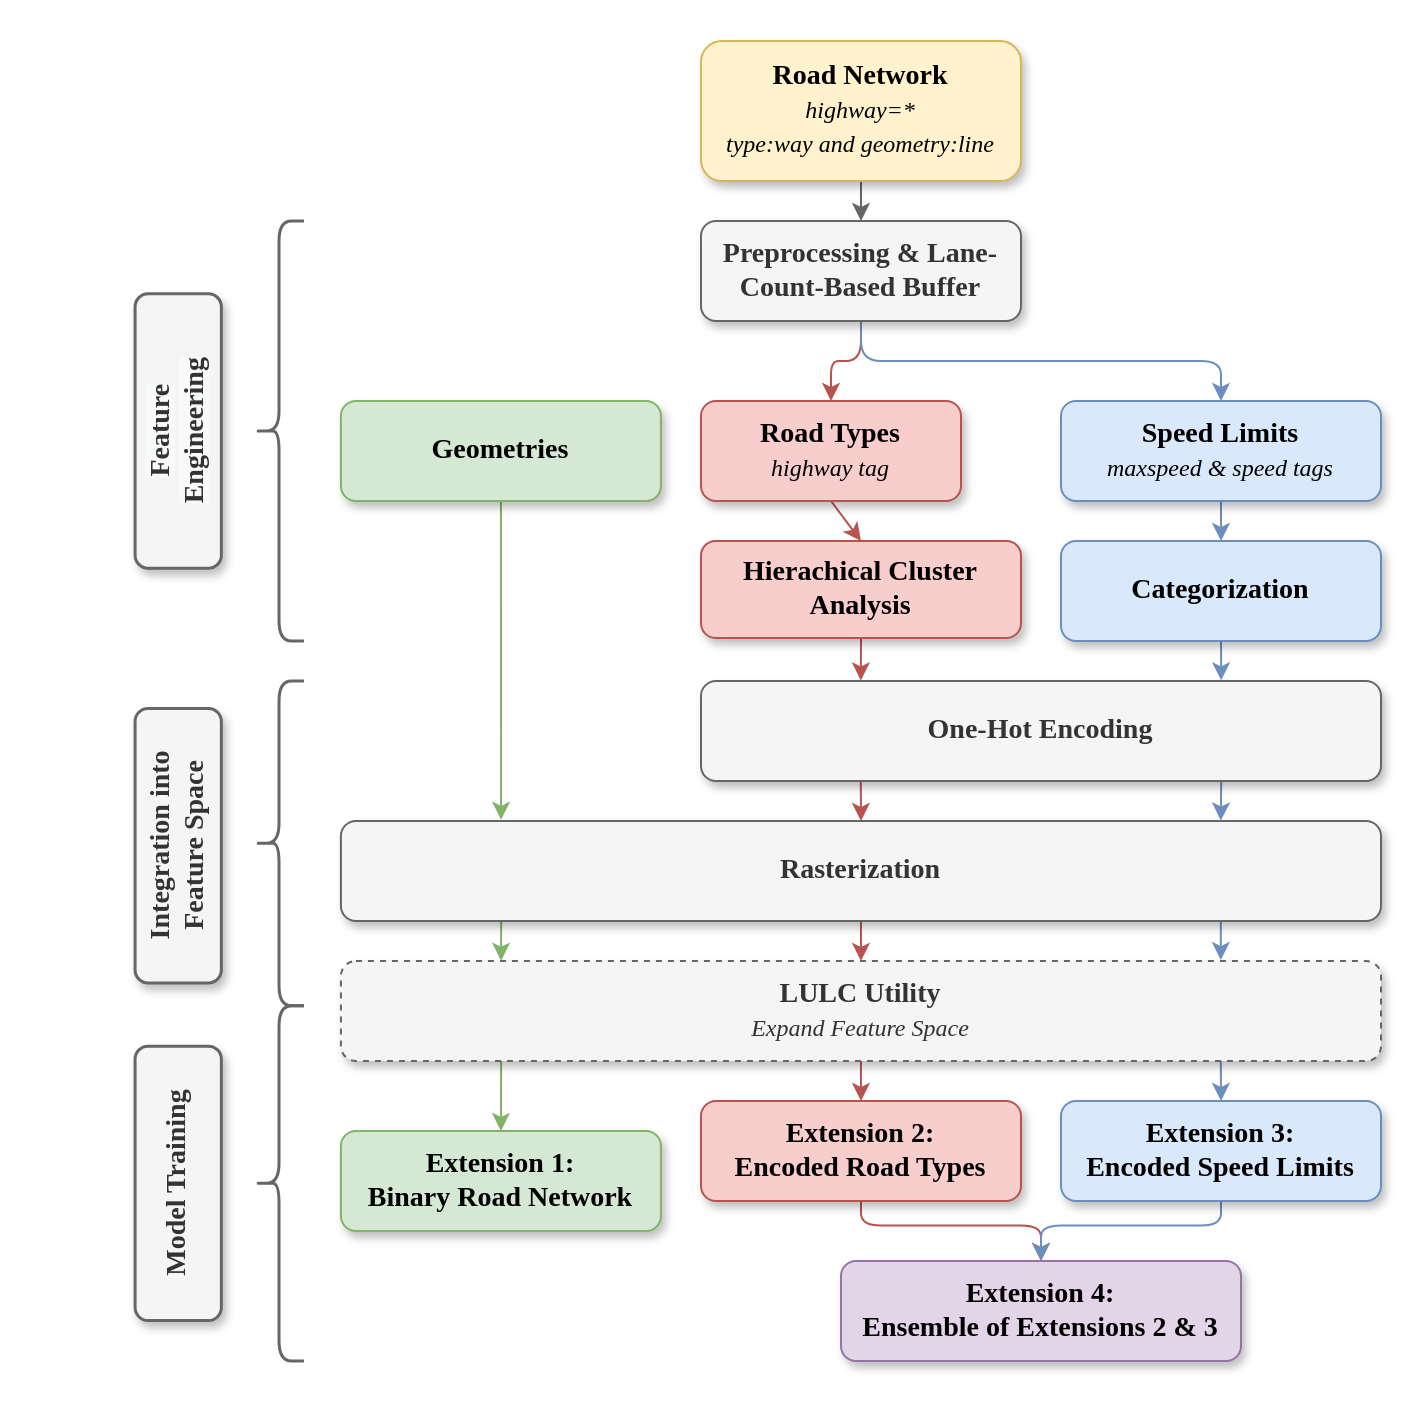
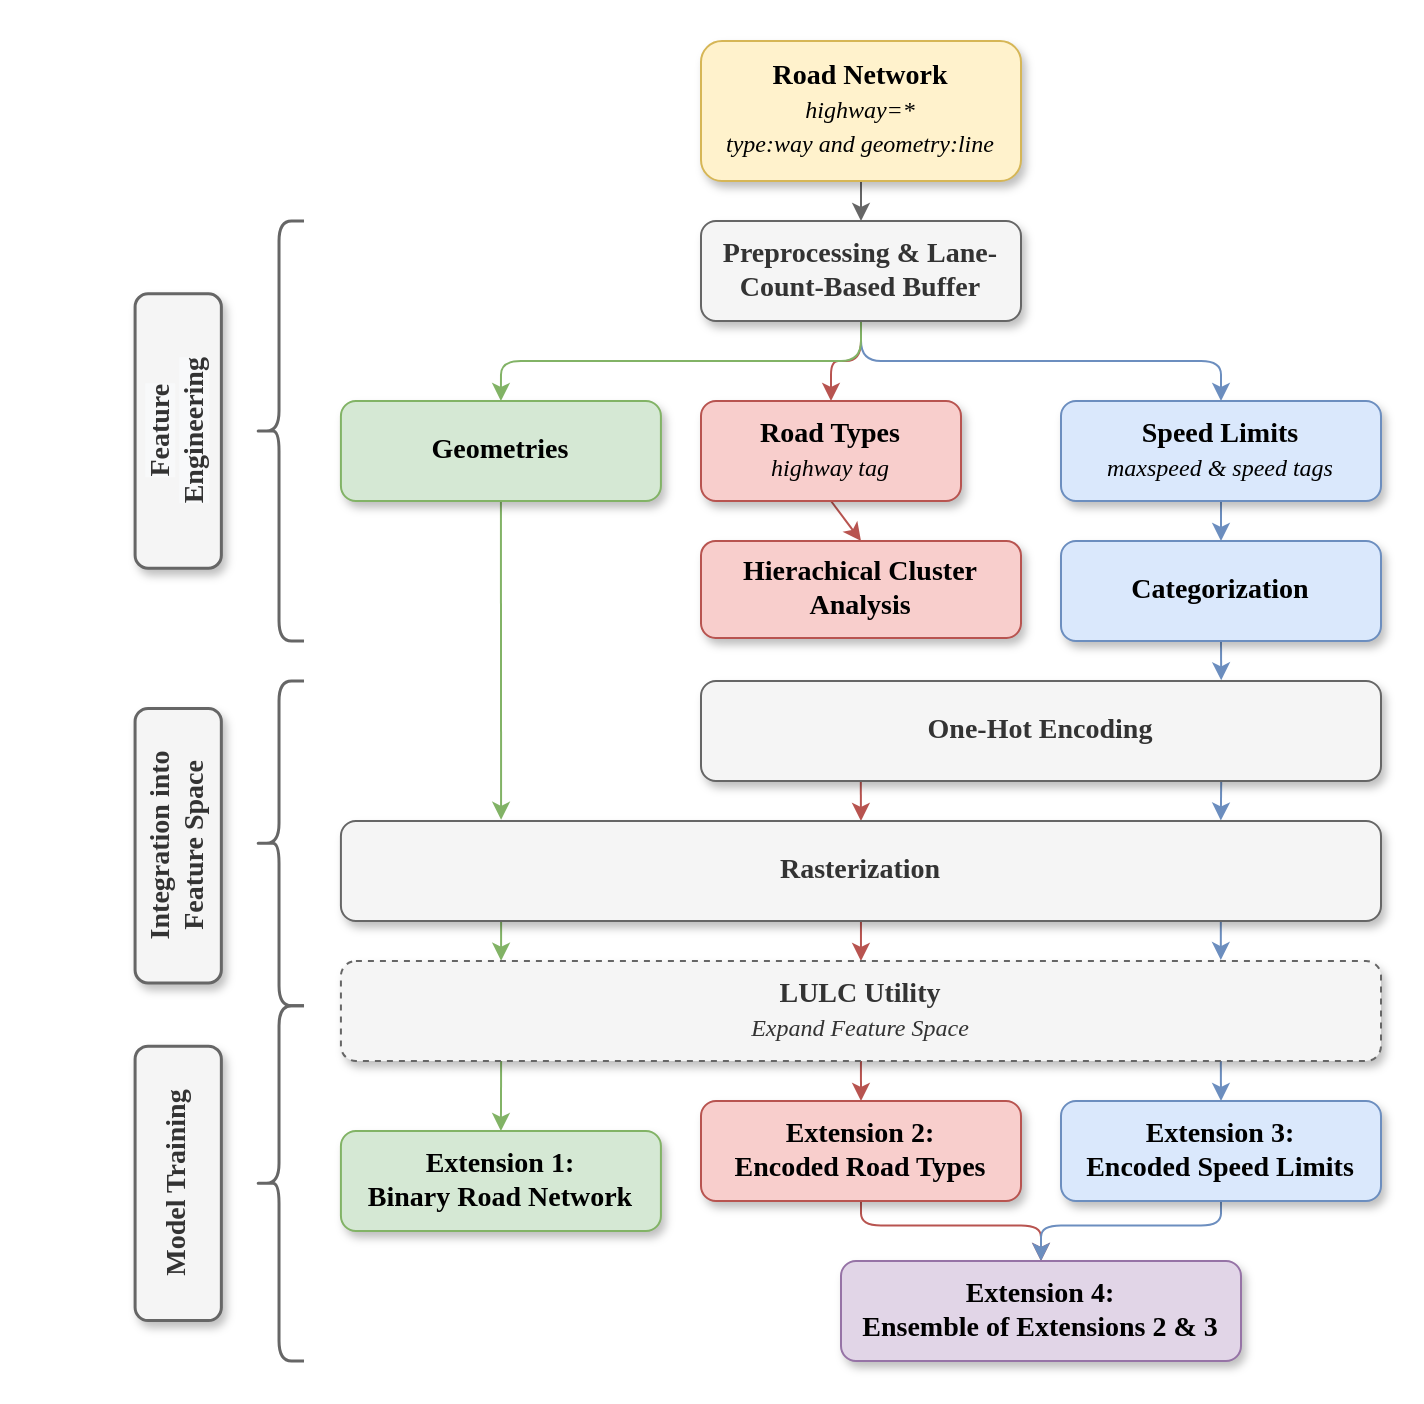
edge "Preprocessing & Lane-Count-Based Buffer" -> "Geometries": added
edge "Hierachical ClusterAnalysis" -> "One-Hot Encoding": removed
